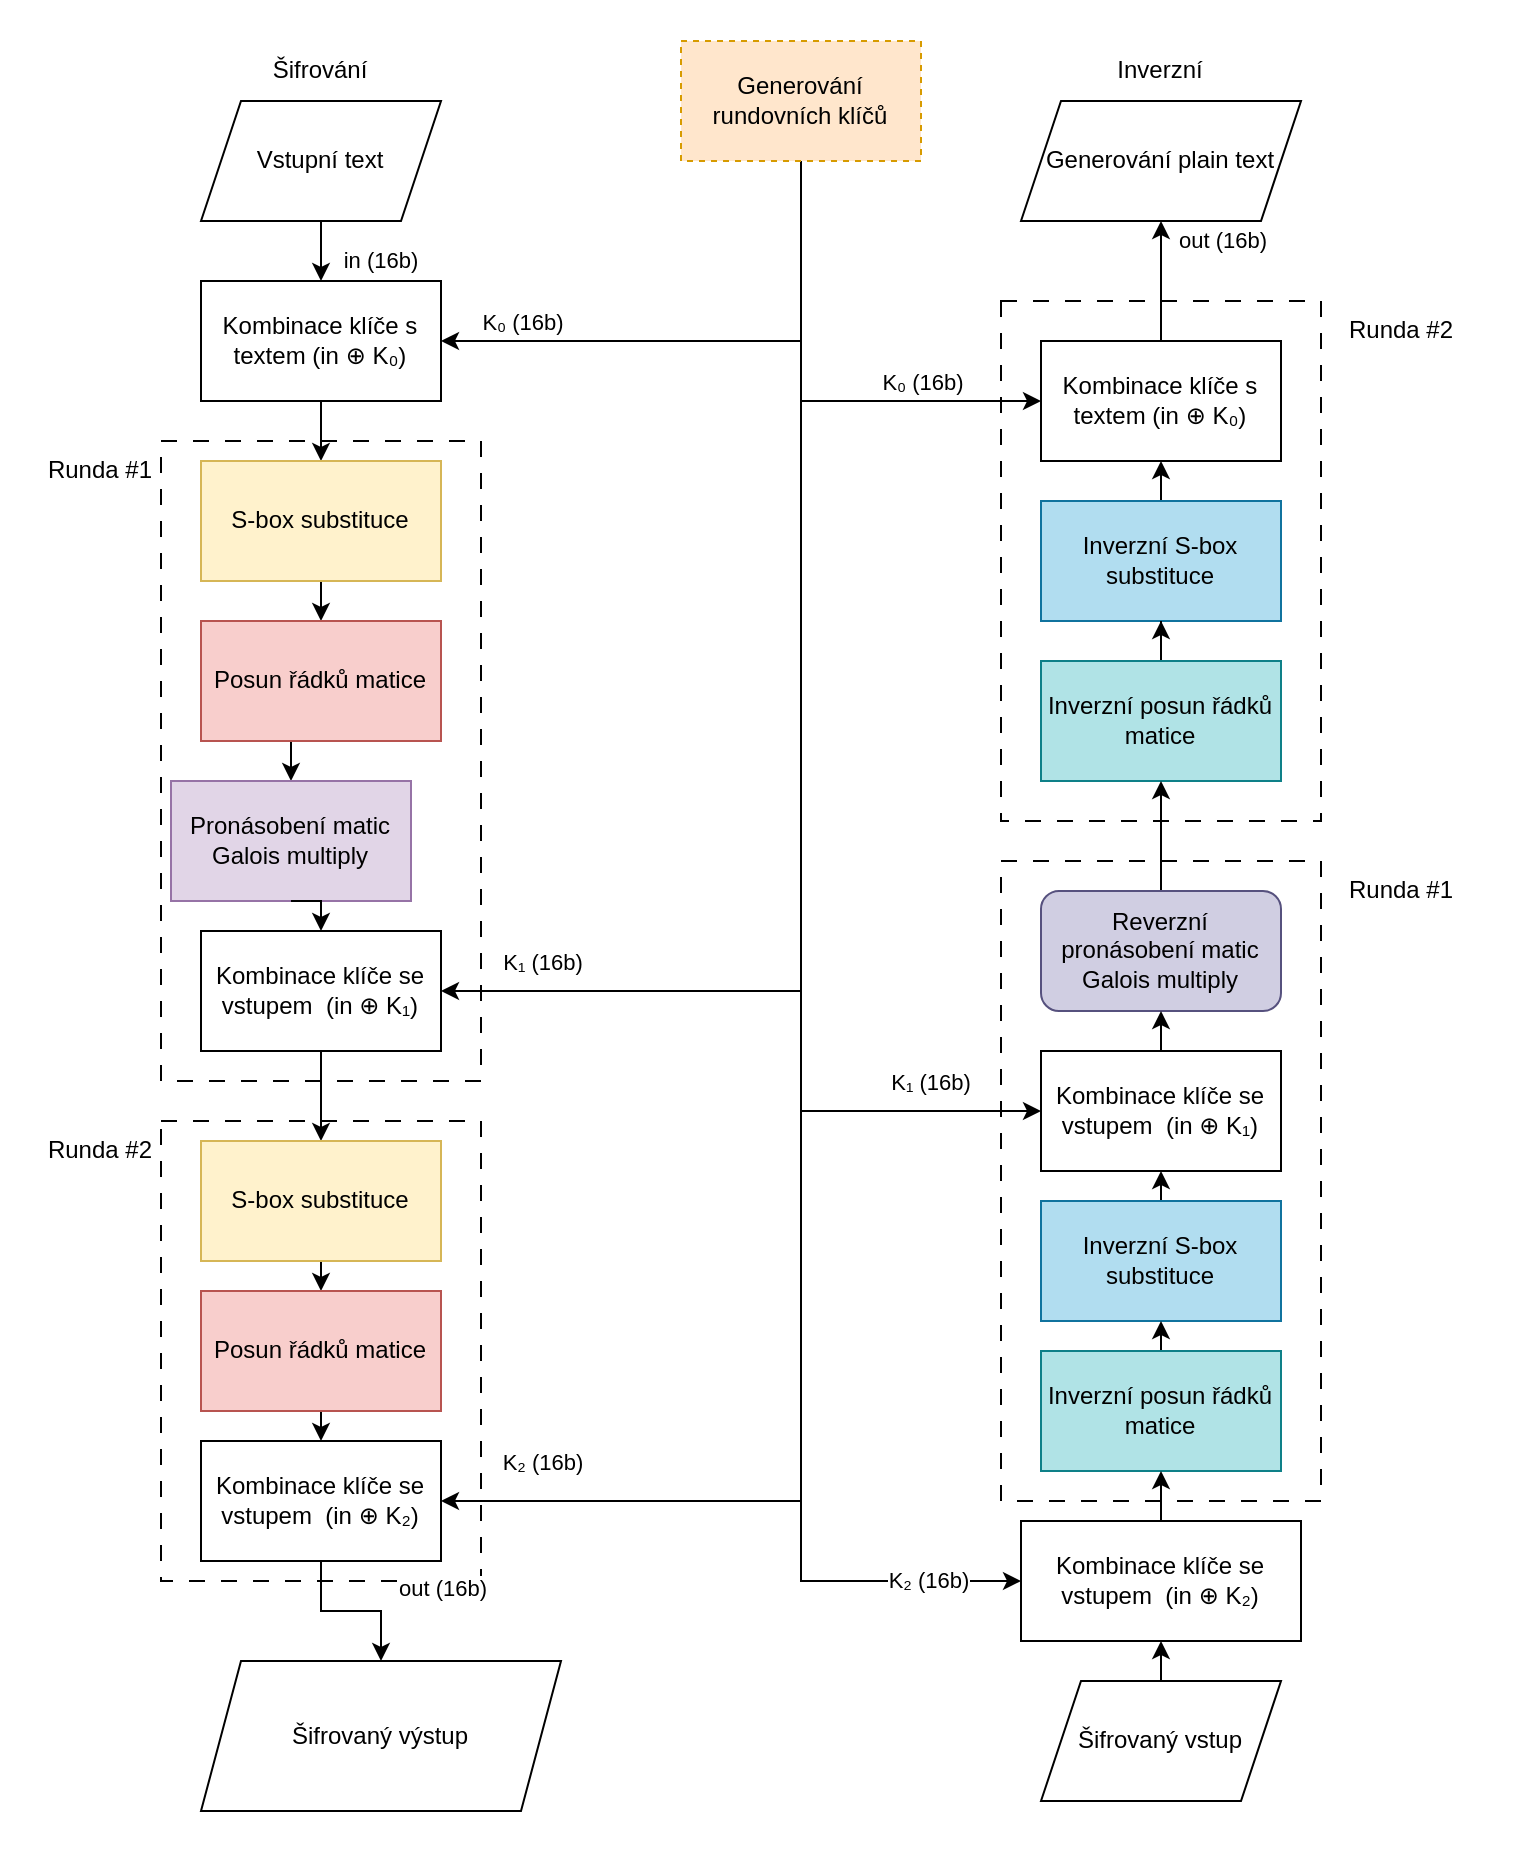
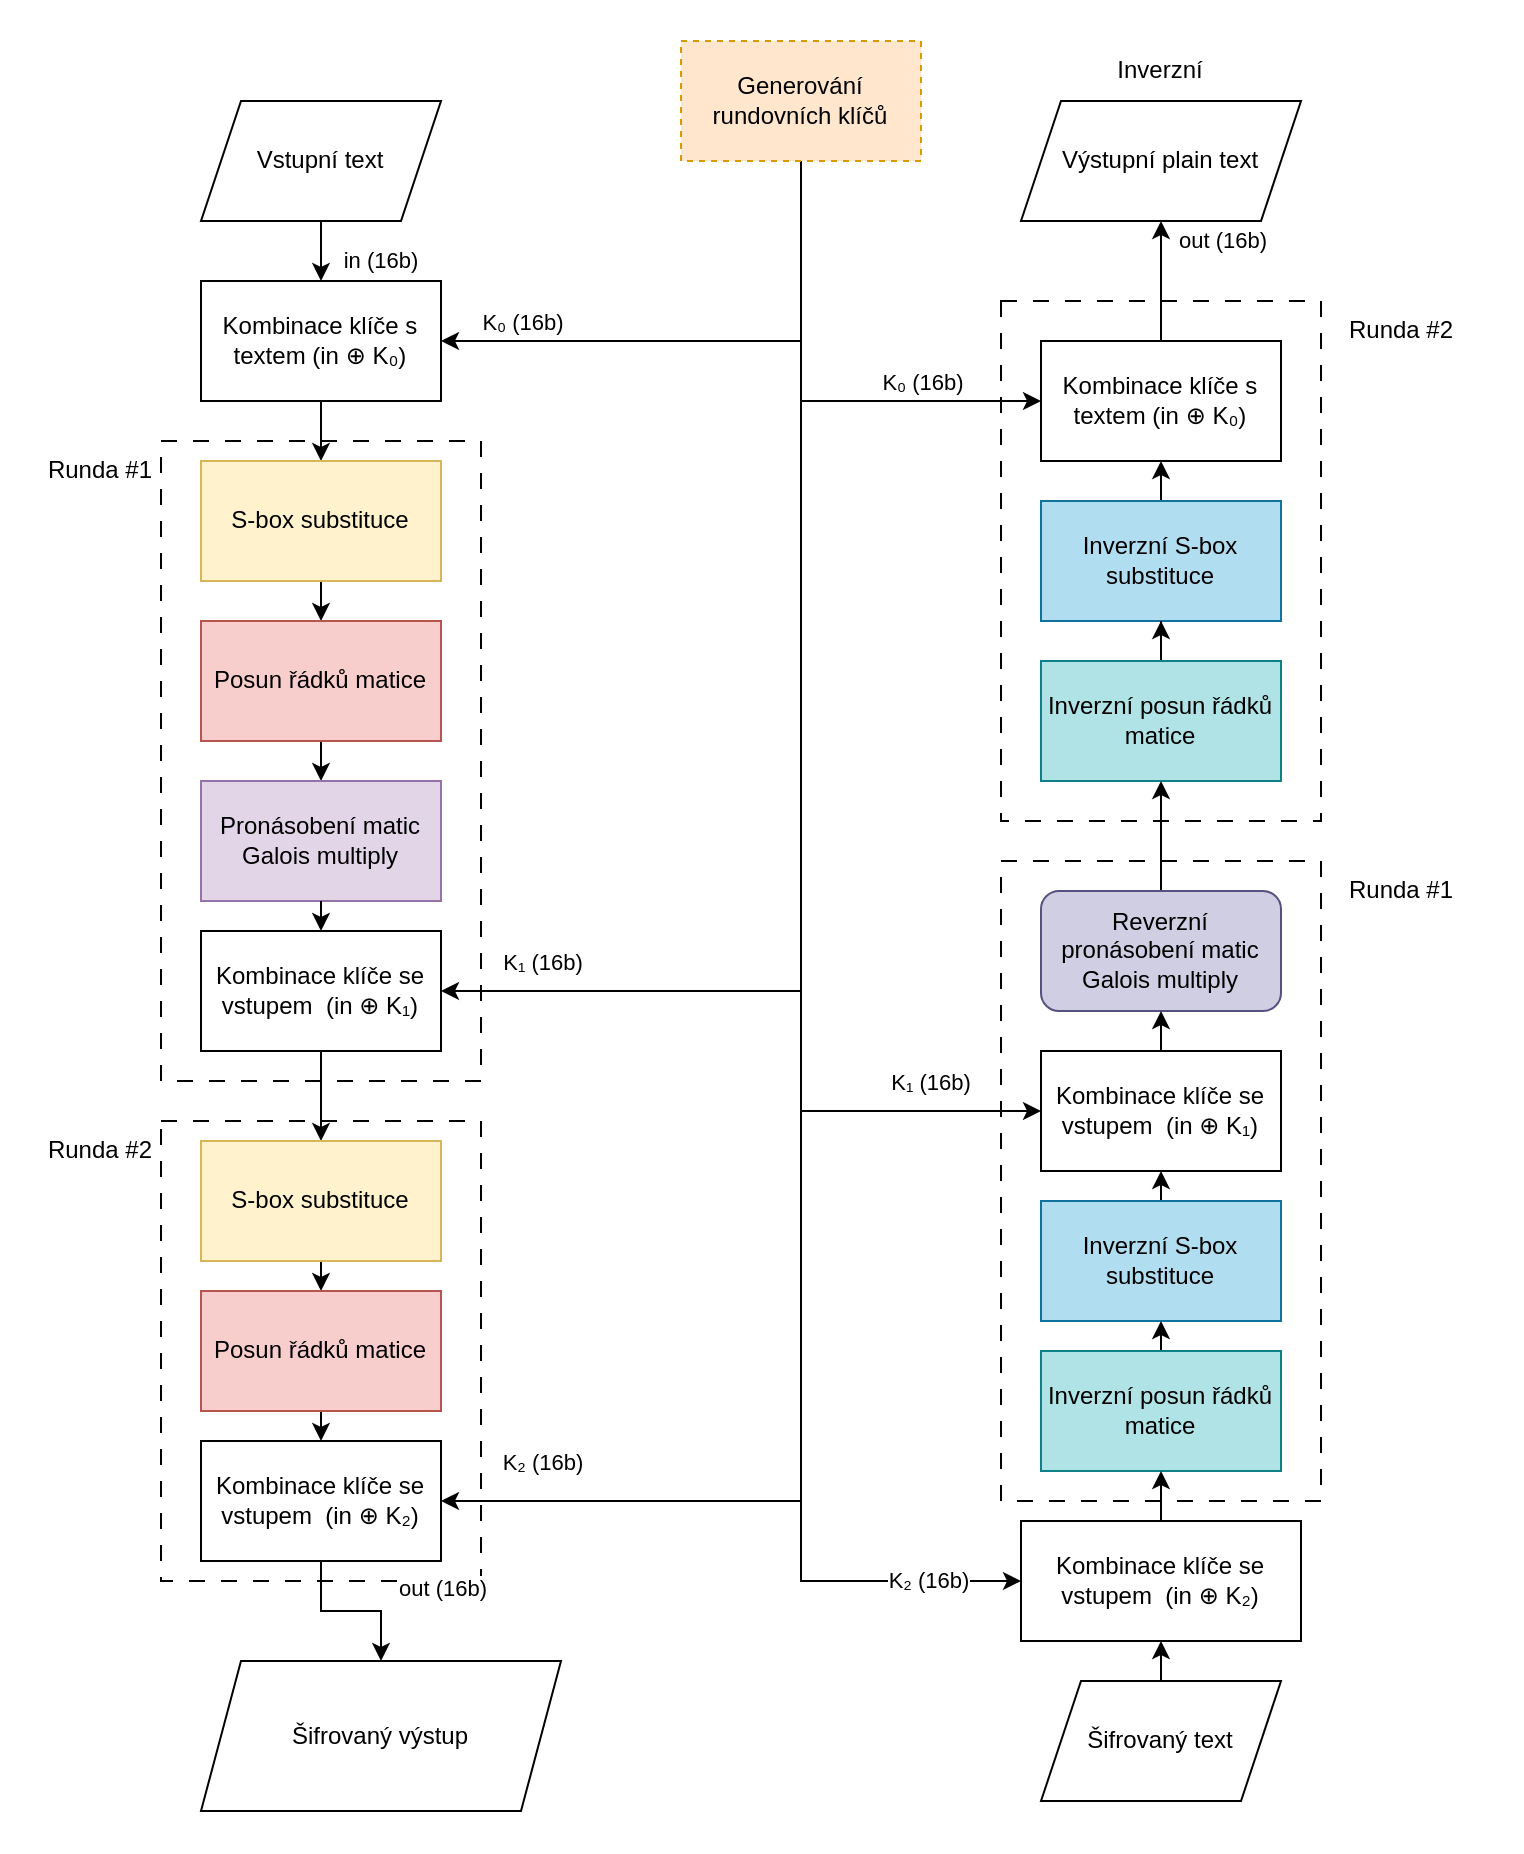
node "Šifrování": removed
node "Generování plain text": label "Generování plain text" -> "Výstupní plain text"
node "Pronásobení matic Galois multiply": moved (291, 841) -> (321, 841)
node "Šifrovaný vstup": label "Šifrovaný vstup" -> "Šifrovaný text"
